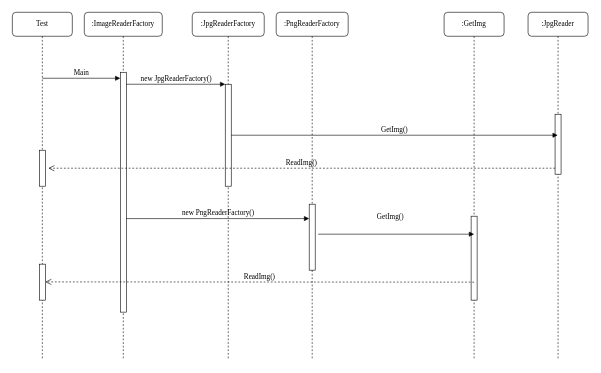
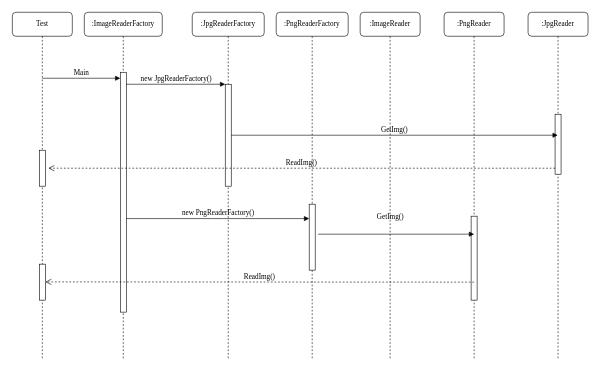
node ":GetImg": label ":GetImg" -> ":PngReader"
node ":ImageReader": added
